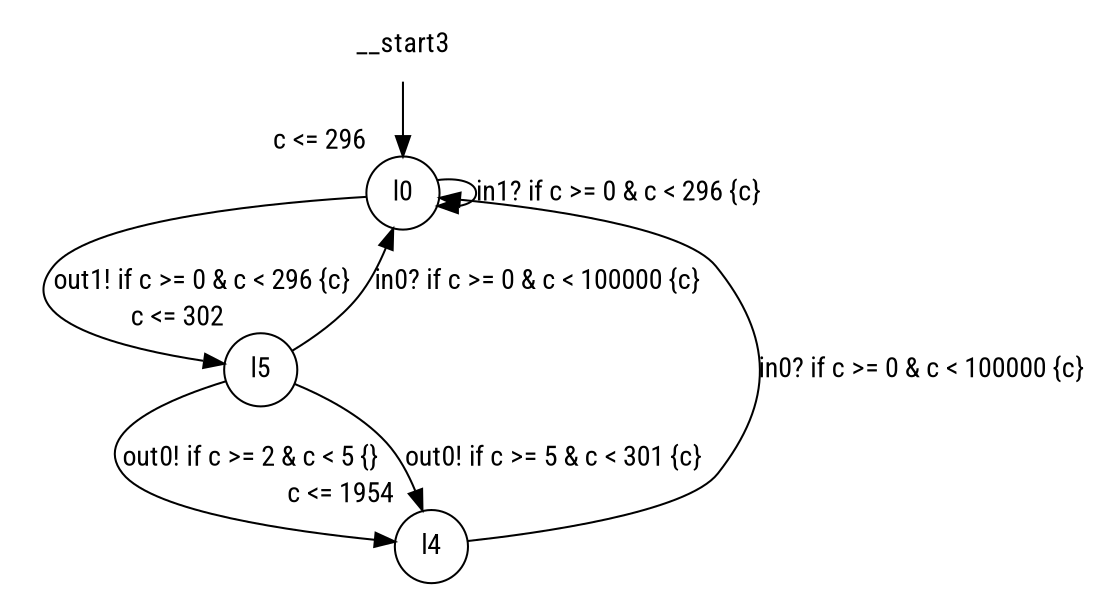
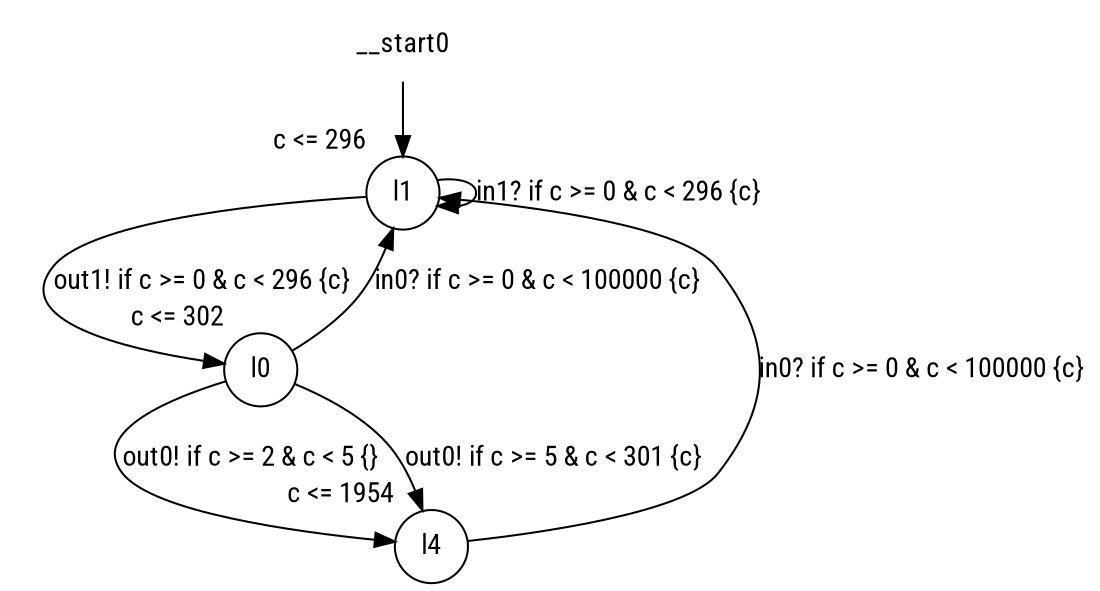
node "__start3": label "__start3" -> "__start0"
node "l0 c <= 296": label "l0 c <= 296" -> "l1 c <= 296"
node "l5 c <= 302": label "l5 c <= 302" -> "l0 c <= 302"
